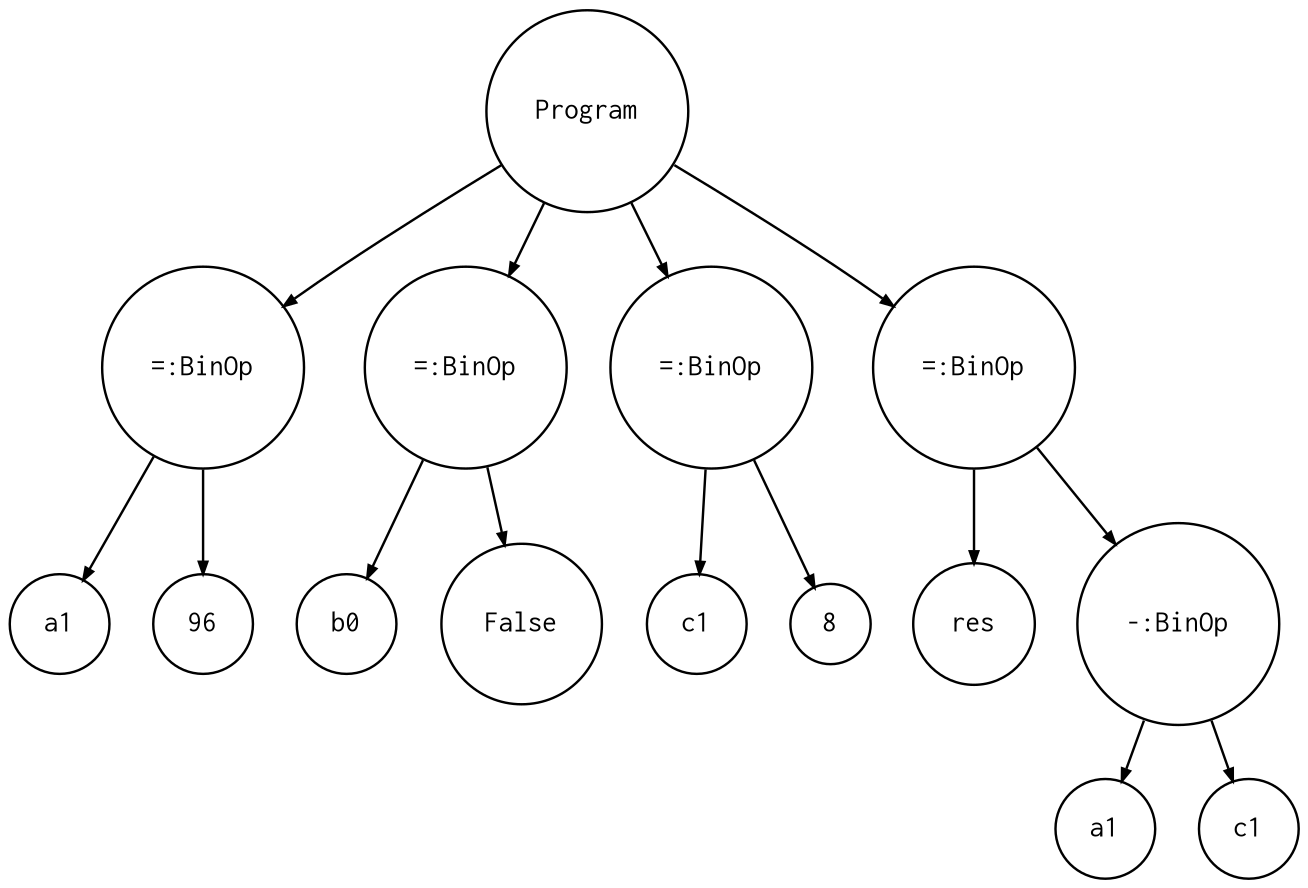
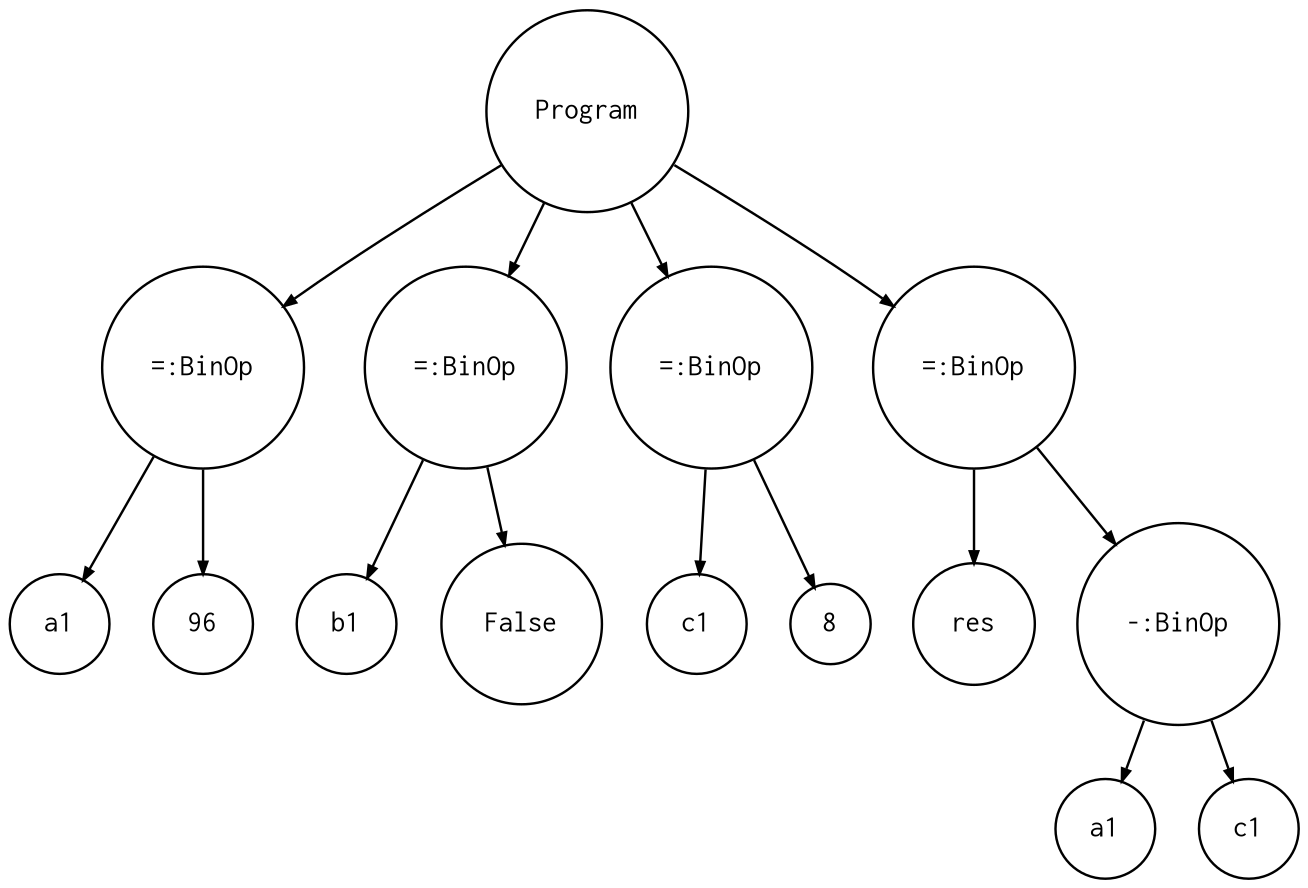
node "b0": label "b0" -> "b1"
